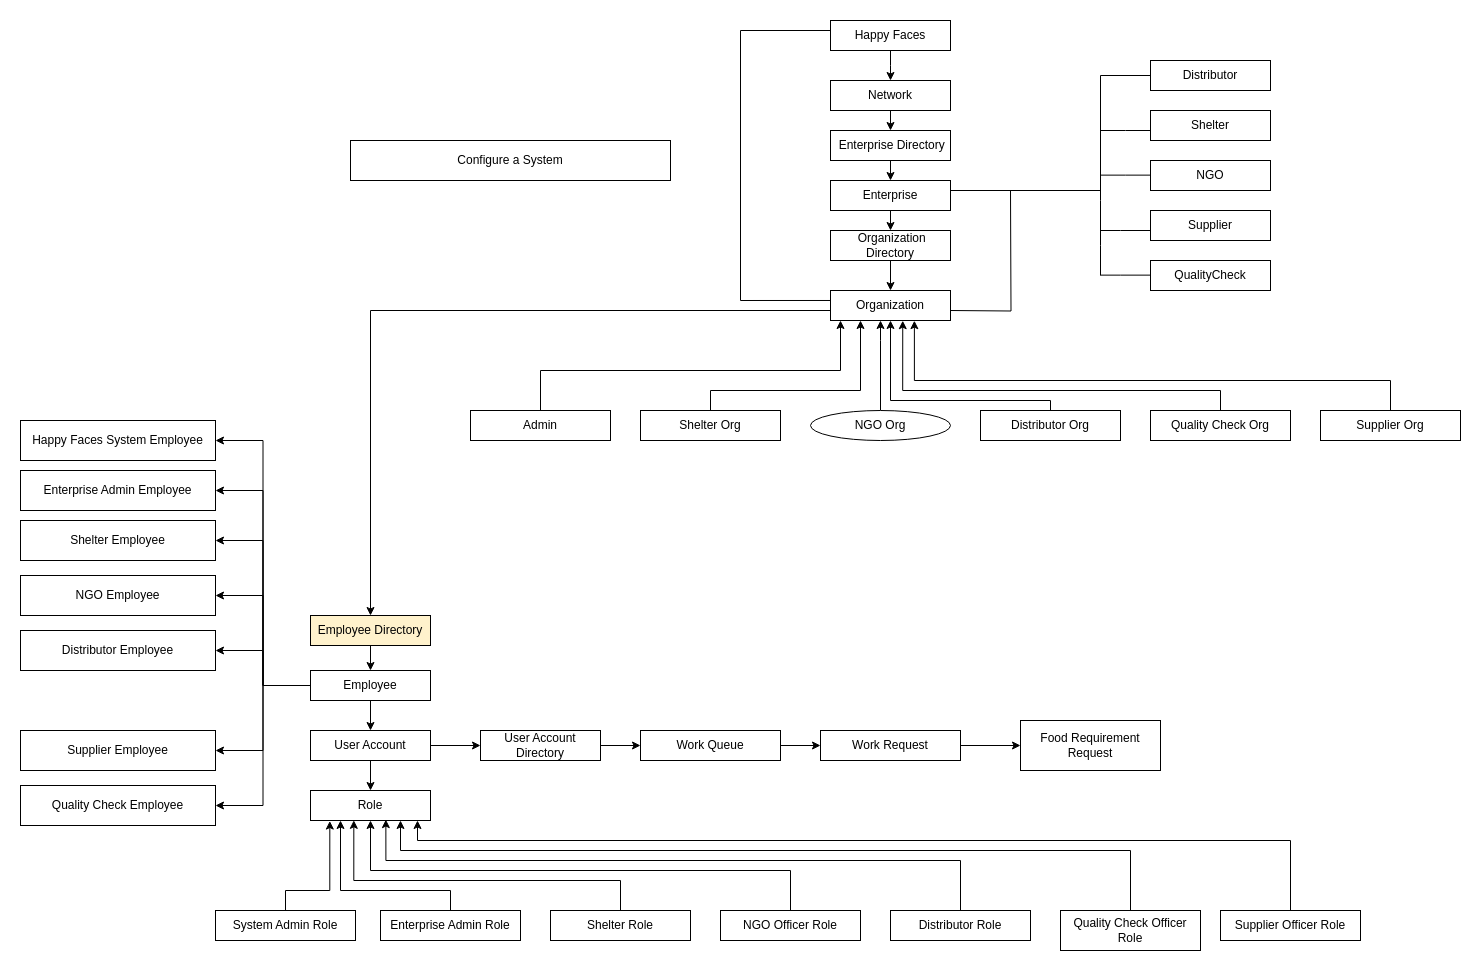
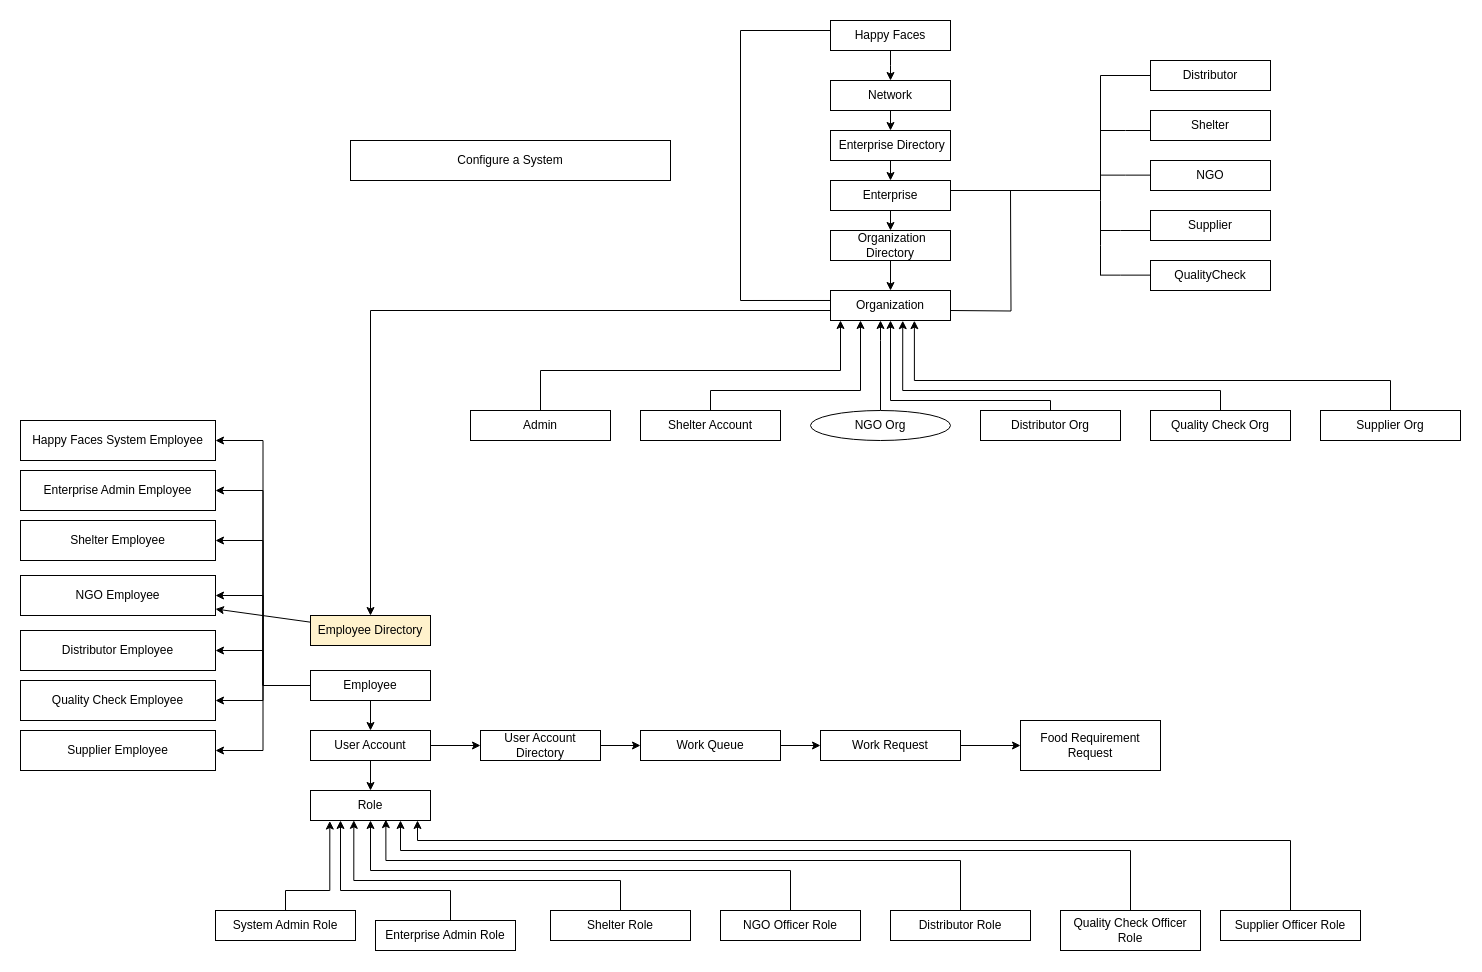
node "Shelter Org": label "Shelter Org" -> "Shelter Account"
edge "Employee Directory" -> "Employee": now "Employee Directory" -> "NGO Employee"
node "Quality Check Employee": moved (118, 806) -> (118, 701)
node "Enterprise Admin Role": moved (451, 926) -> (446, 936)
